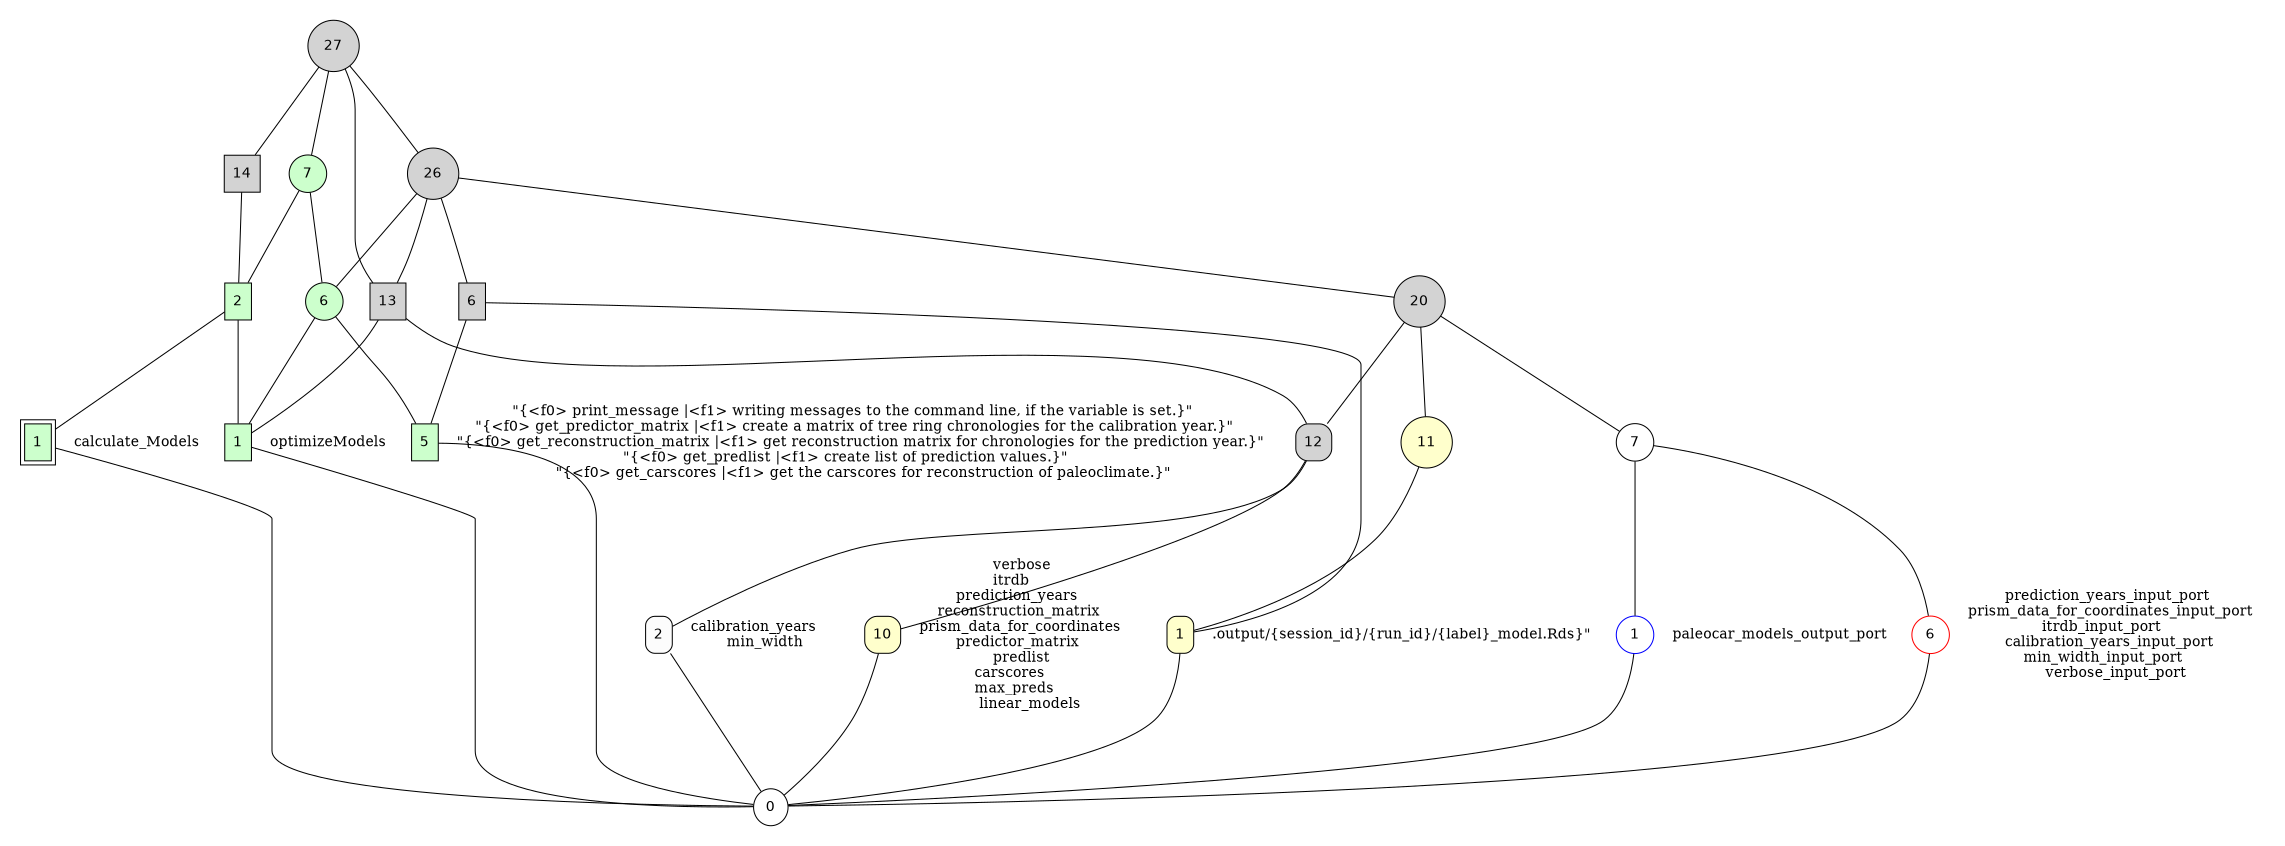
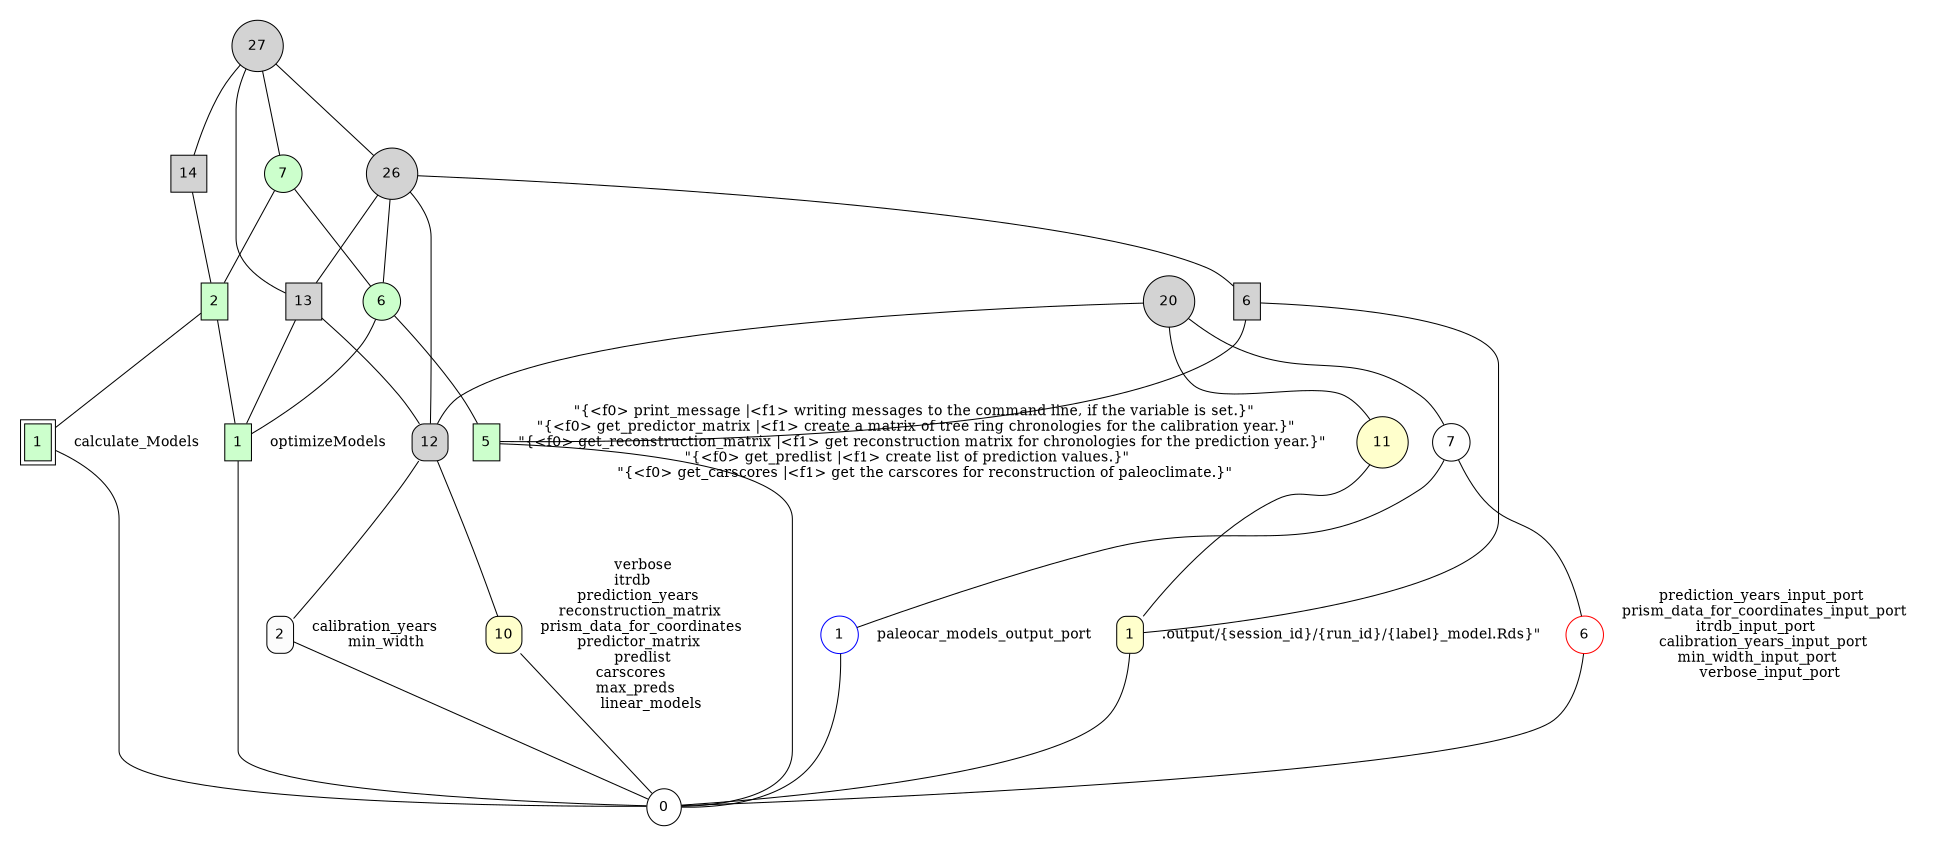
edge "26" -- "20": now "26" -- "12"
